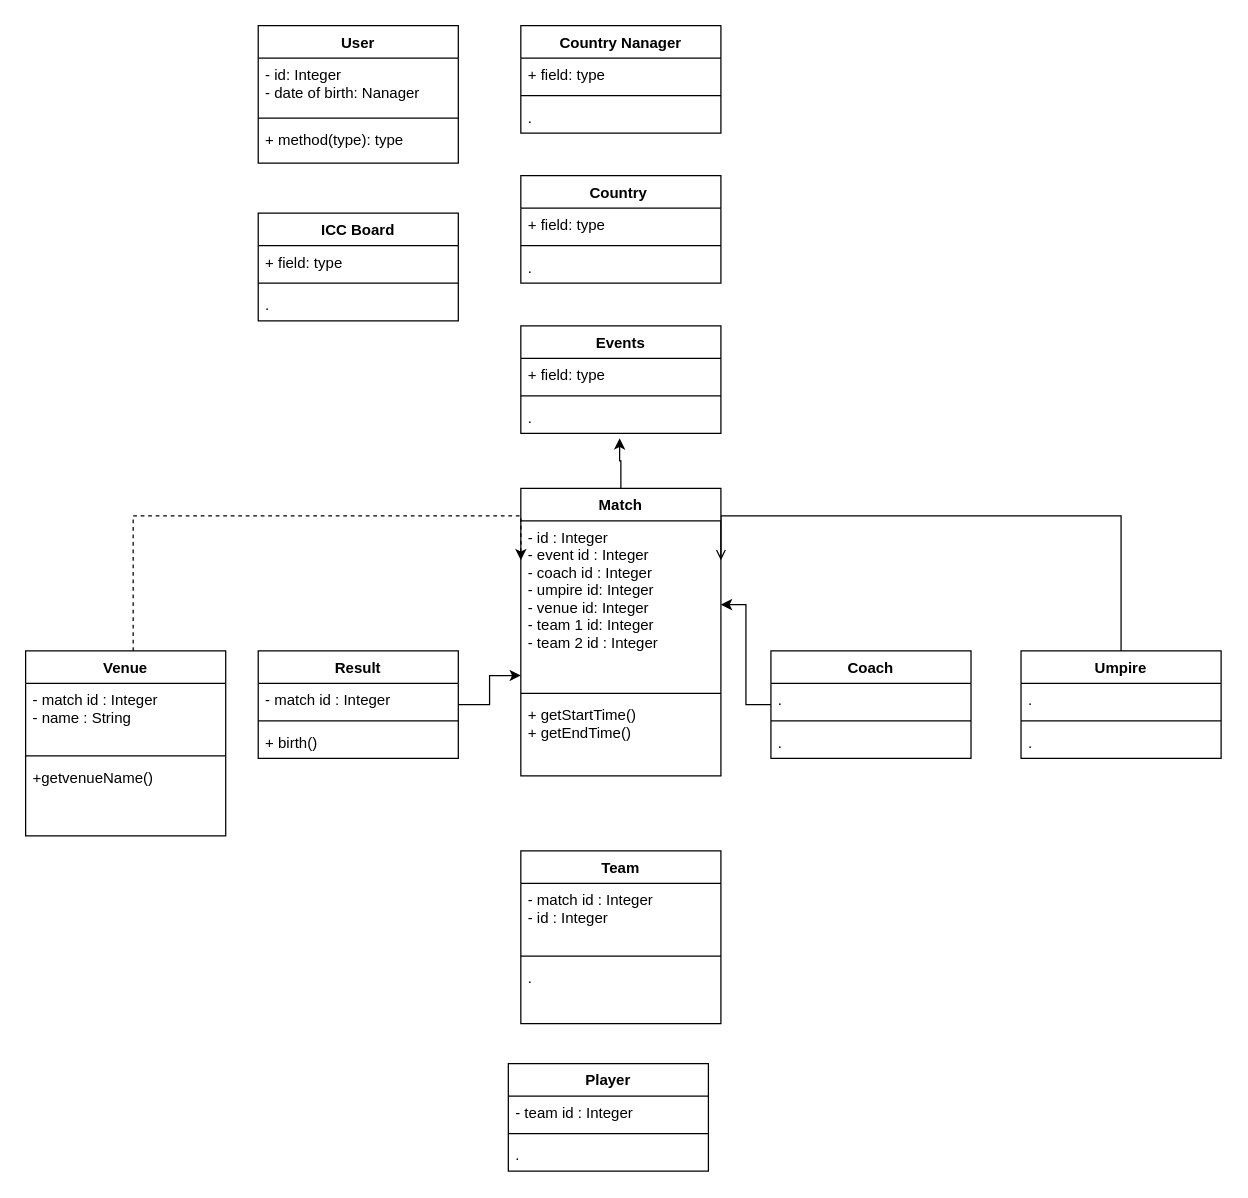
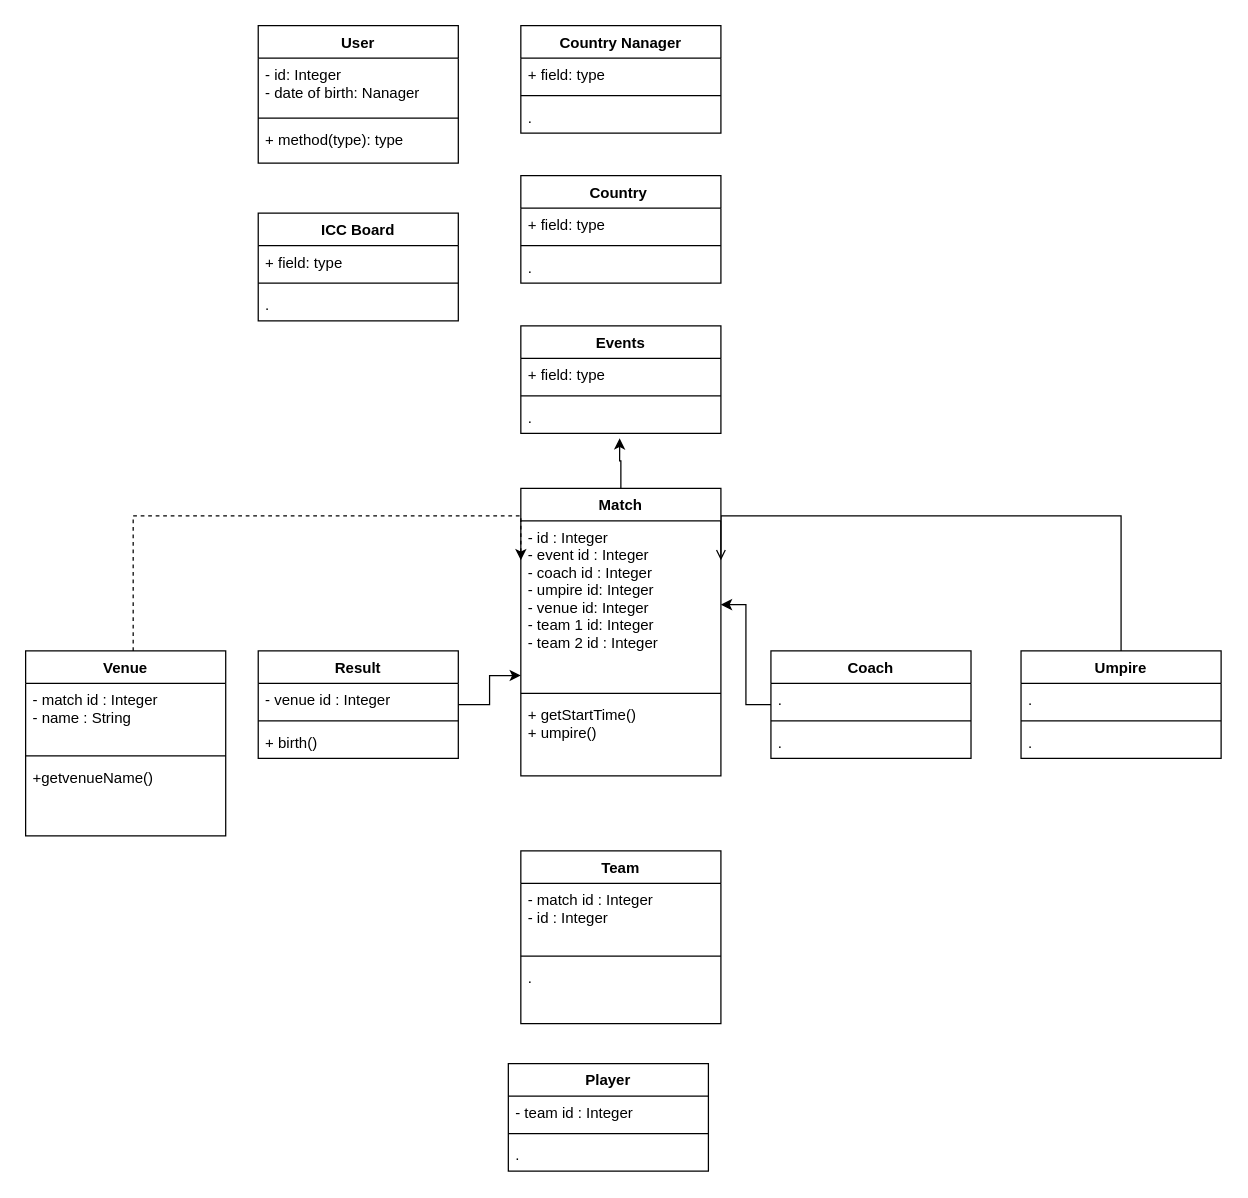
node "- match id : Integer": label "- match id : Integer" -> "- venue id : Integer"
node "+ getStartTime() + getEndTime()": label "+ getStartTime() + getEndTime()" -> "+ getStartTime() + umpire()"
